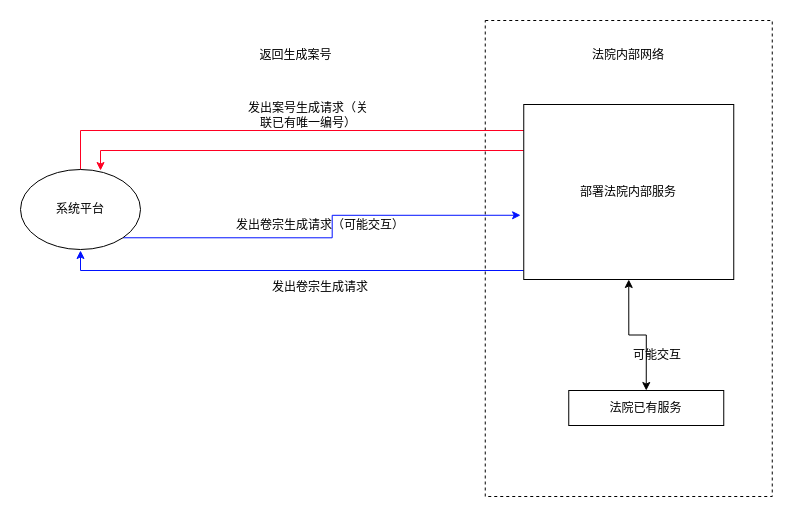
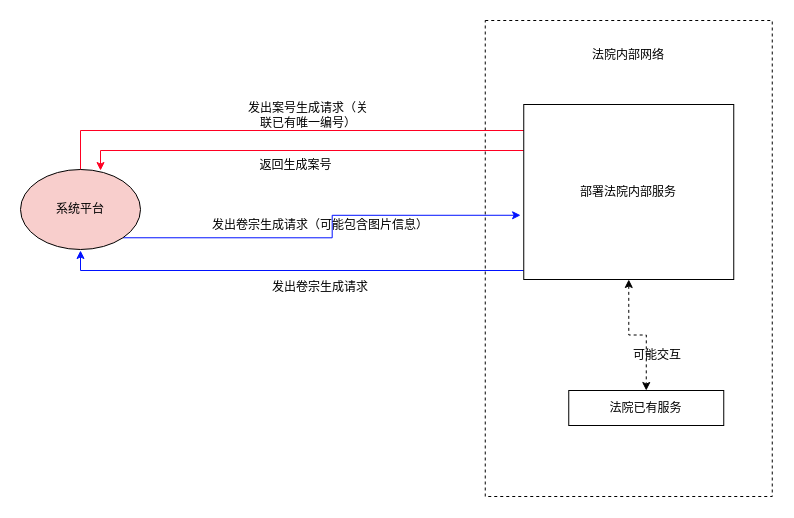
node "返回生成案号": moved (296, 56) -> (296, 166)
node "系统平台": fillcolor #ffffff -> #f8cecc
node "发出卷宗生成请求（可能交互）": label "发出卷宗生成请求（可能交互）" -> "发出卷宗生成请求（可能包含图片信息）"
edge "部署法院内部服务" -- "法院已有服务": style solid -> dashed
